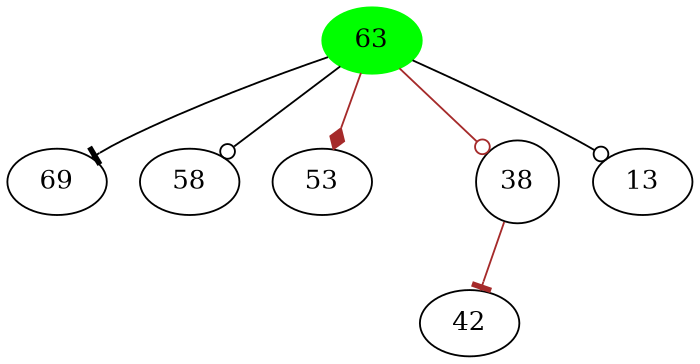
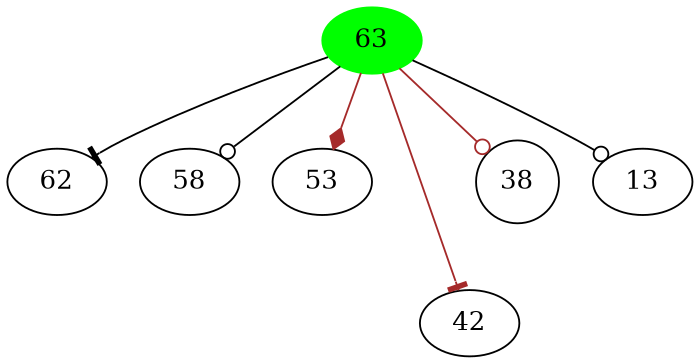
node "69": label "69" -> "62"
edge "38" -> "42": now "63" -> "42"
